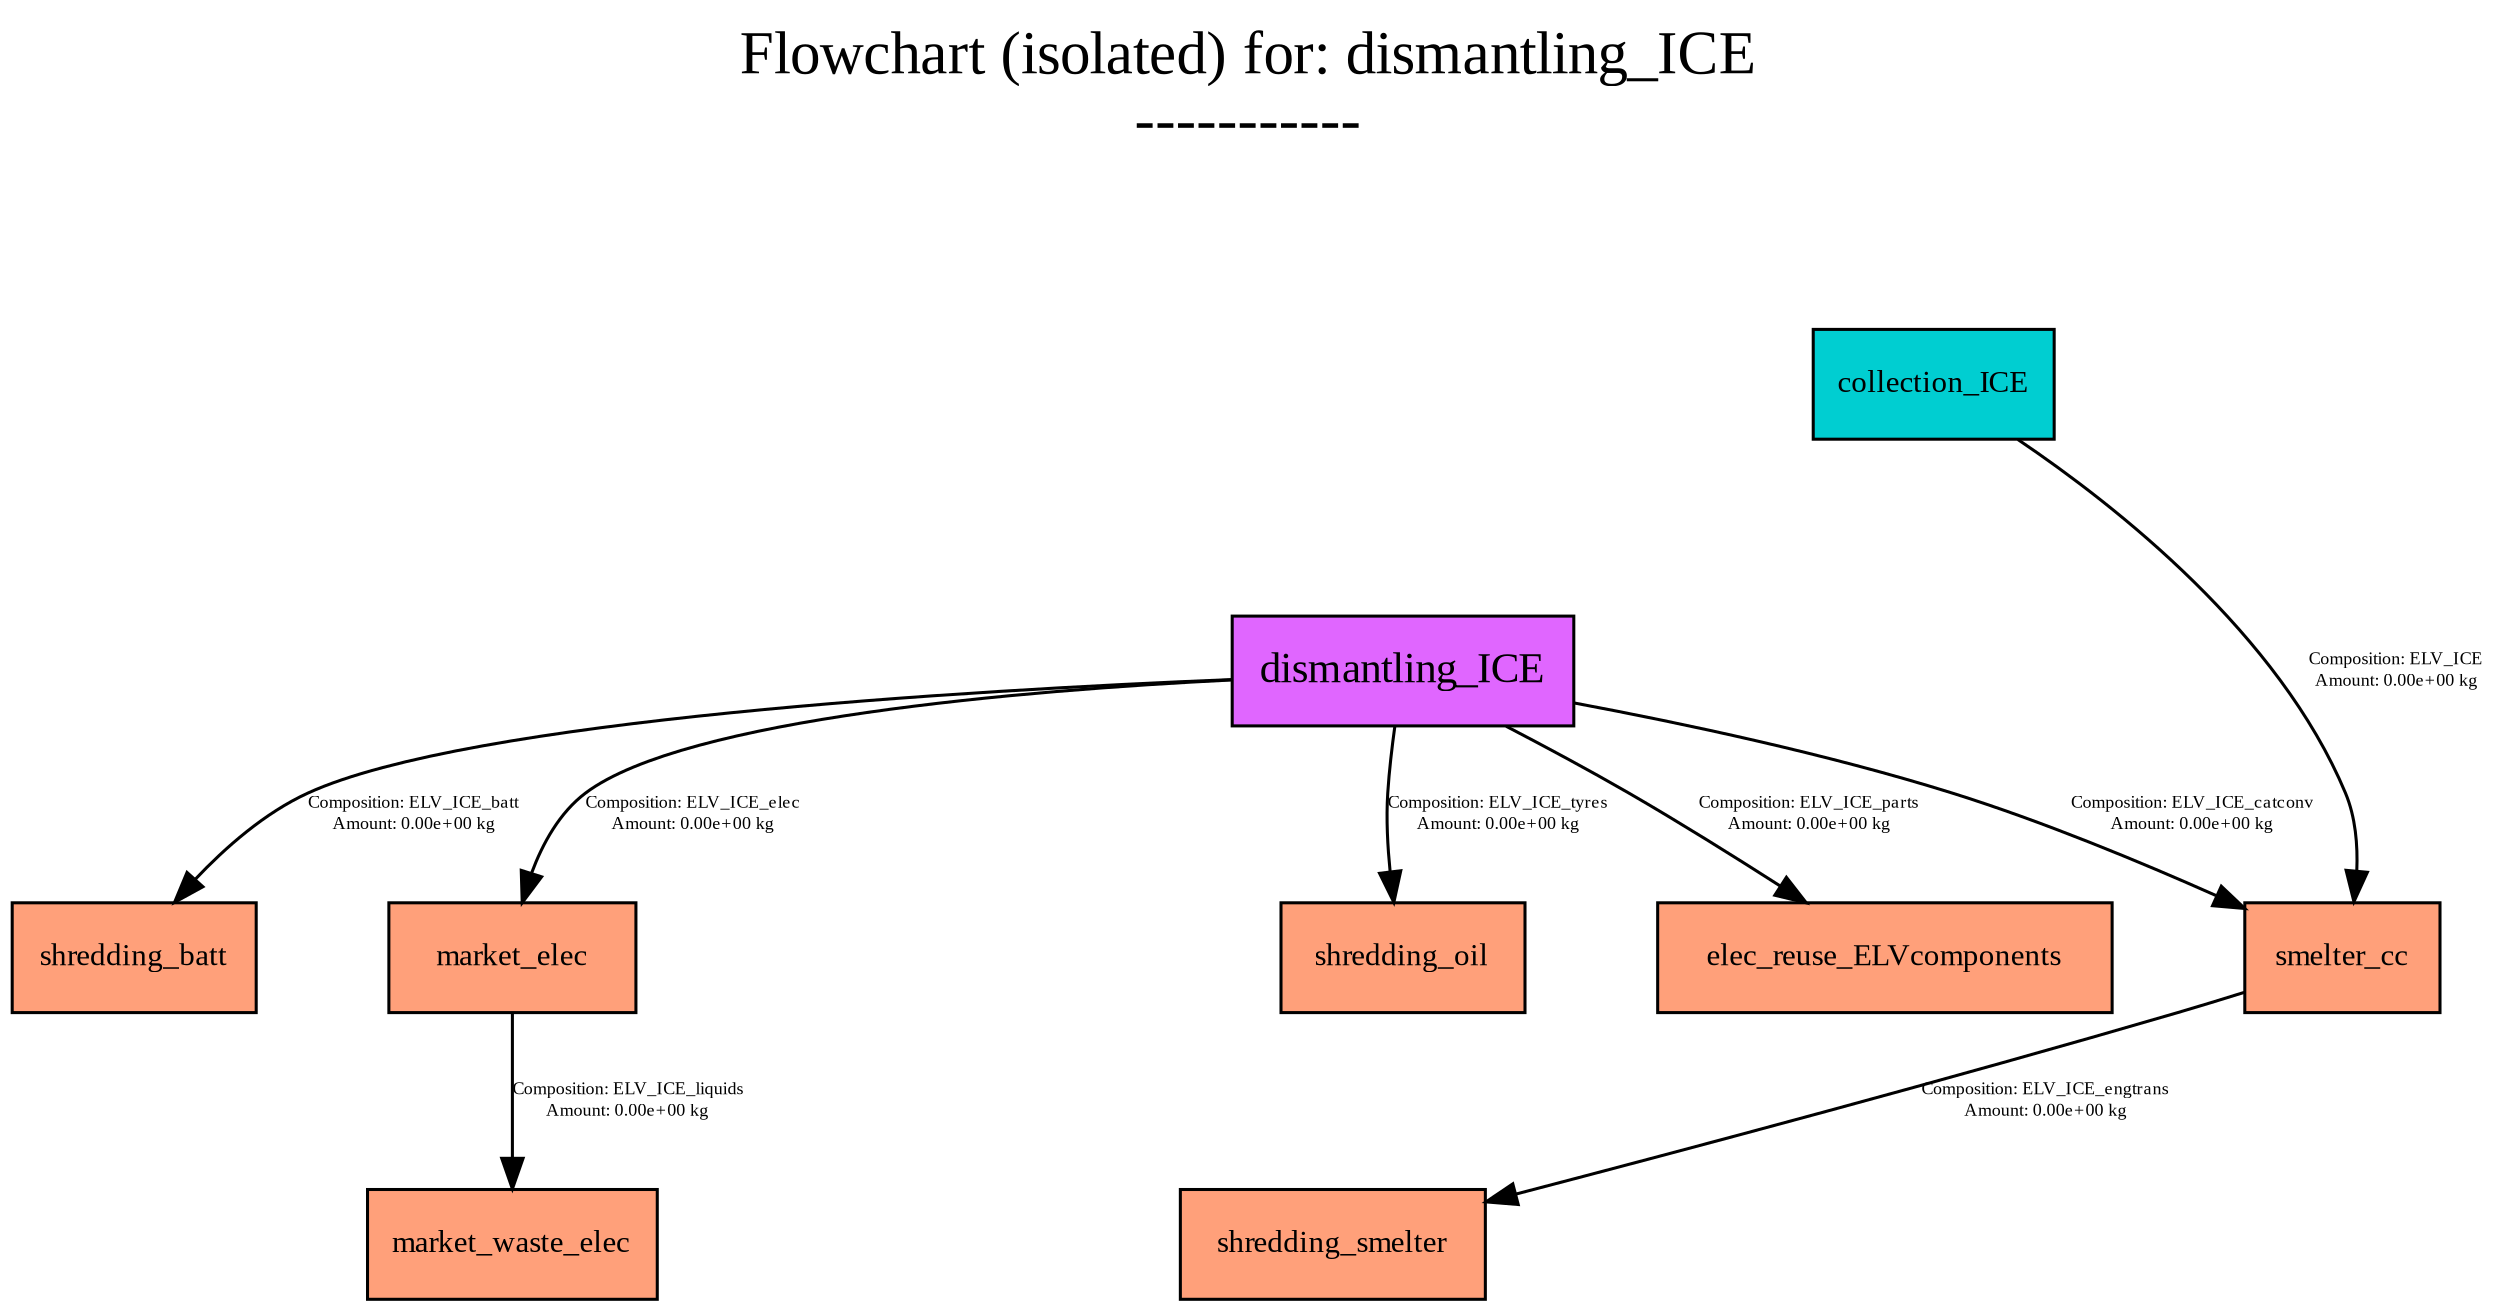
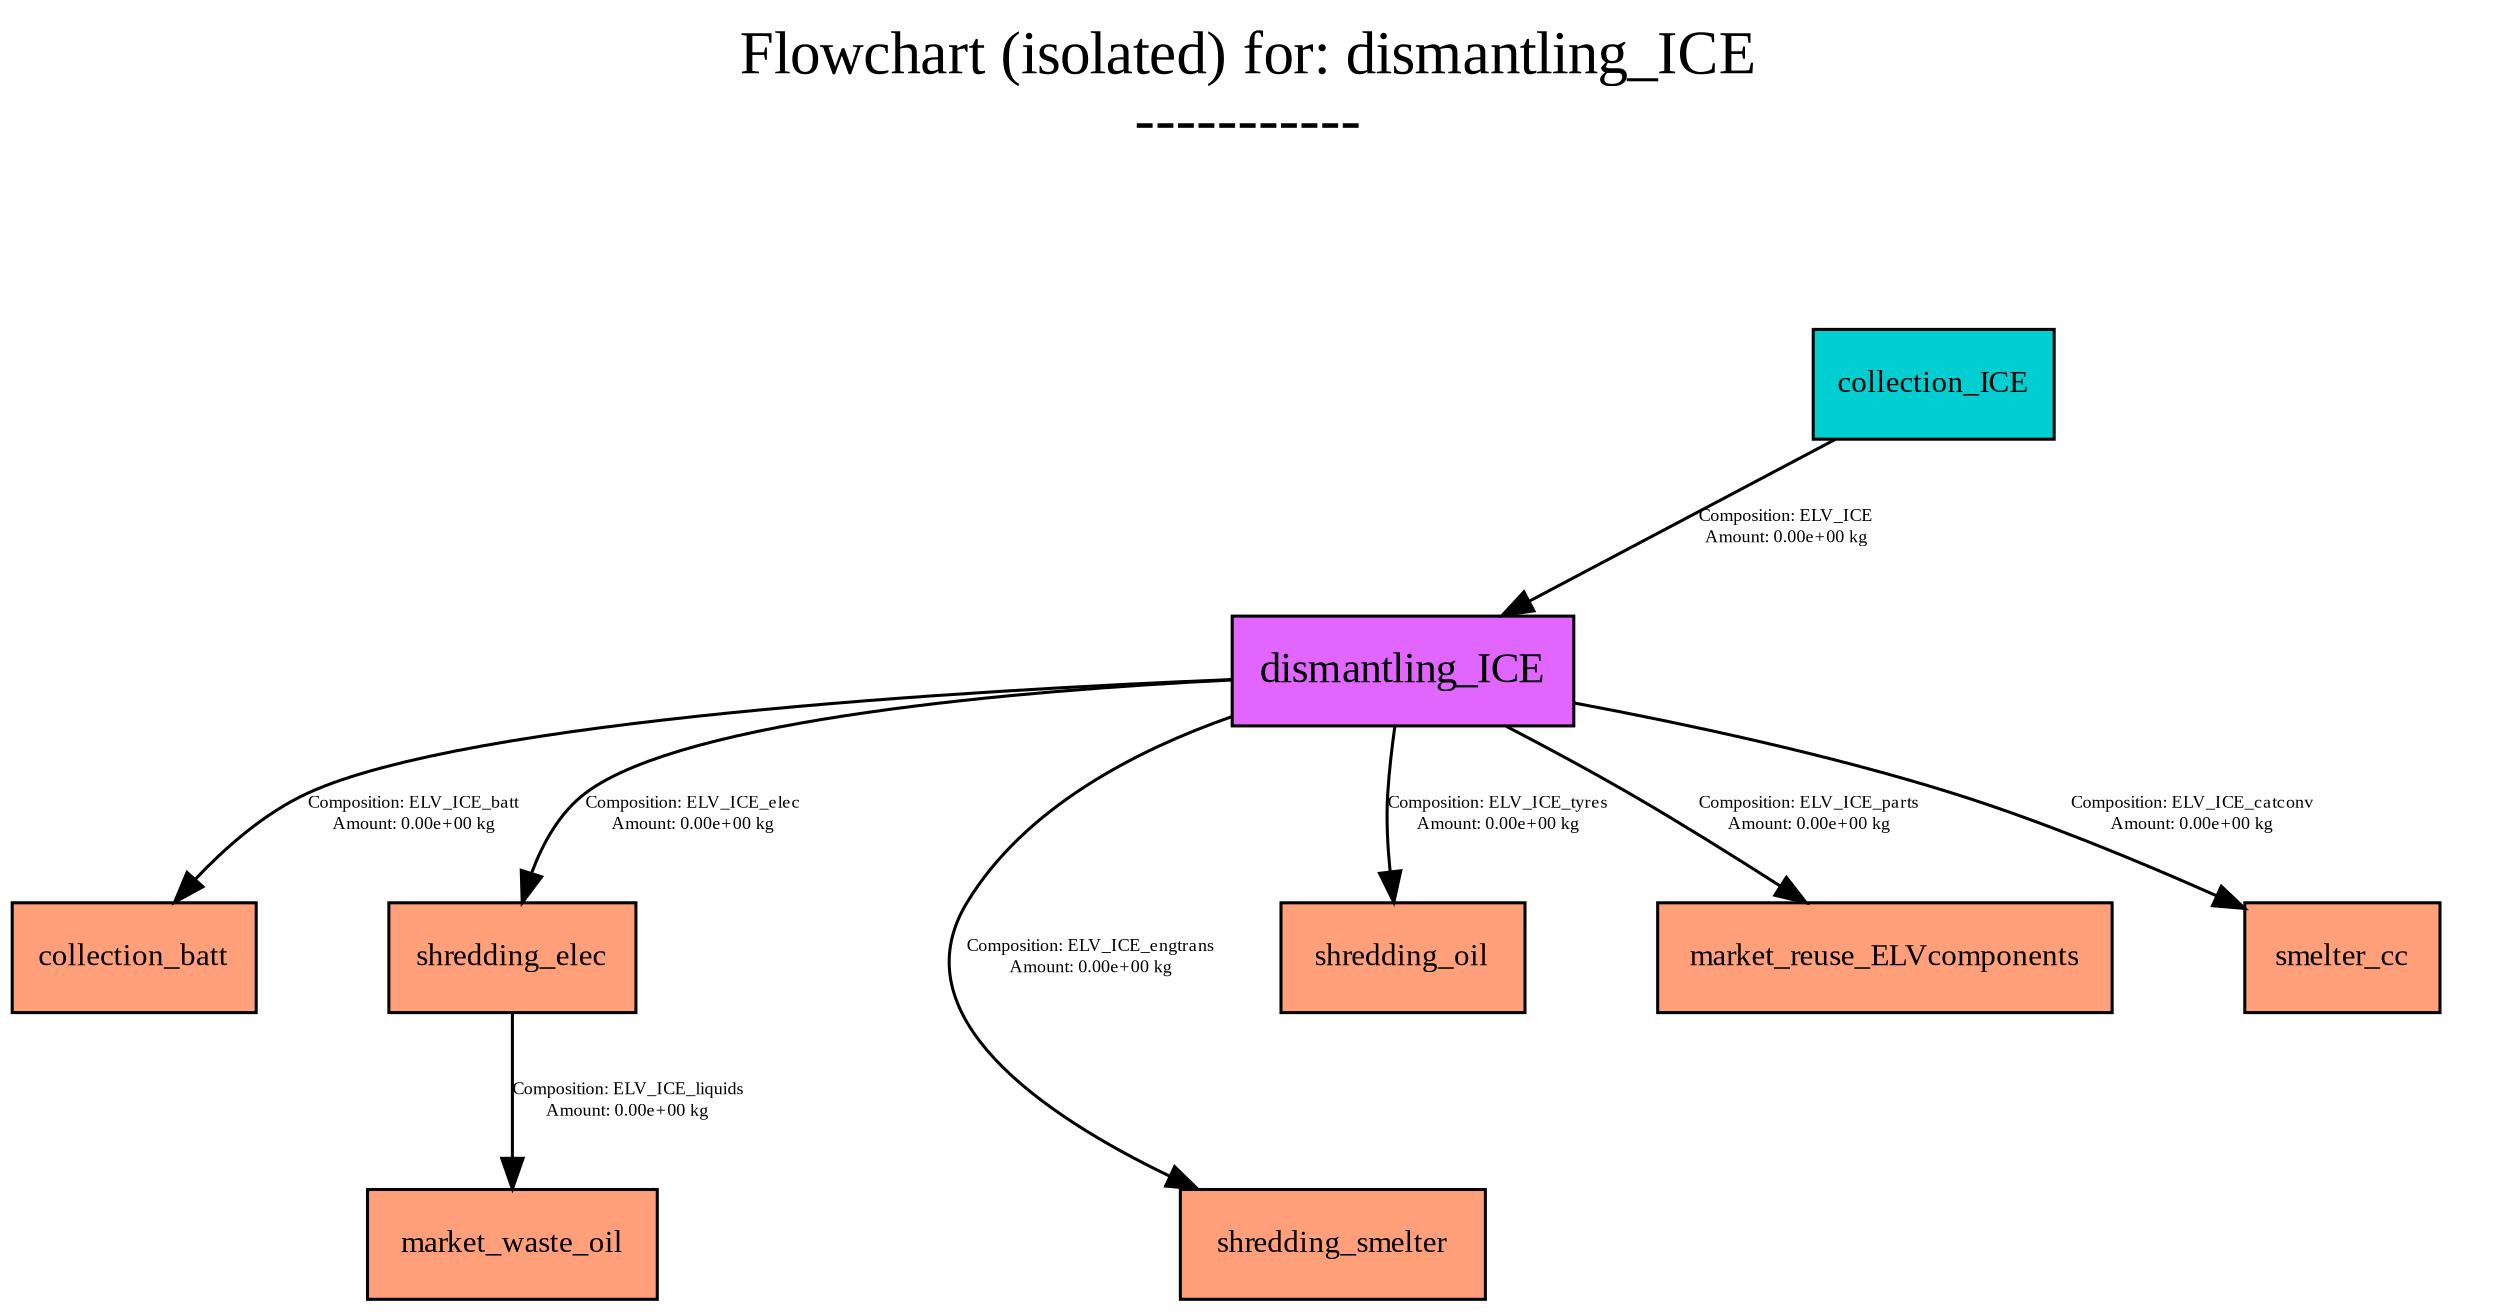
edge "collection_ICE" -> "smelter_cc": now "collection_ICE" -> "dismantling_ICE"
node "shredding_batt": label "shredding_batt" -> "collection_batt"
node "market_elec": label "market_elec" -> "shredding_elec"
node "elec_reuse_ELVcomponents": label "elec_reuse_ELVcomponents" -> "market_reuse_ELVcomponents"
edge "smelter_cc" -> "shredding_smelter": now "dismantling_ICE" -> "shredding_smelter"
node "market_waste_elec": label "market_waste_elec" -> "market_waste_oil"
